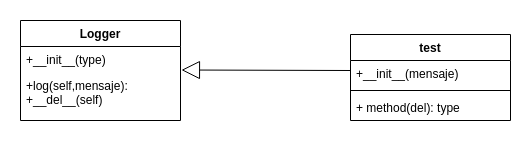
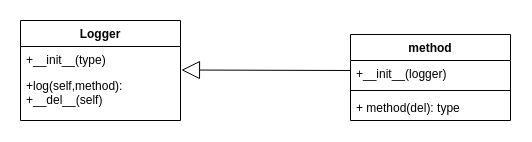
node "test": label "test" -> "method"
node "+__init__(mensaje)": label "+__init__(mensaje)" -> "+__init__(logger)"
node "+log(self,mensaje): +__del__(self)": label "+log(self,mensaje): +__del__(self)" -> "+log(self,method): +__del__(self)"
